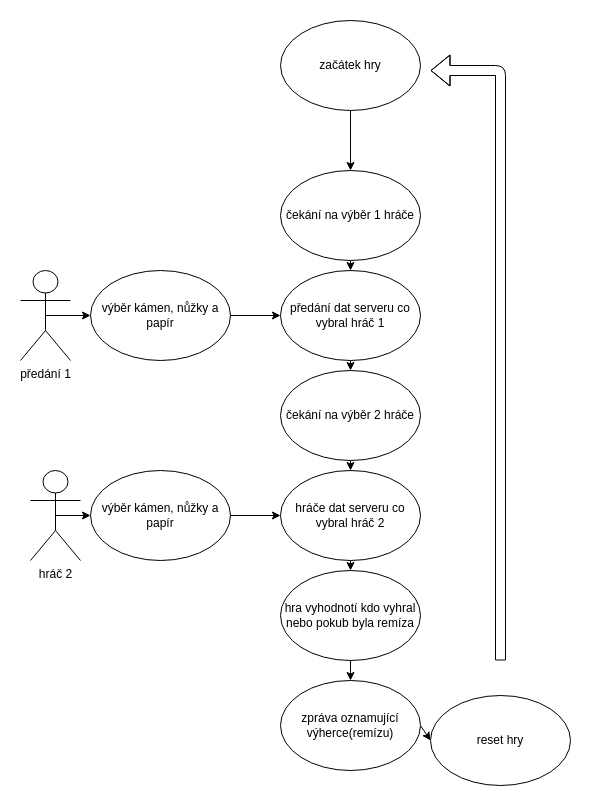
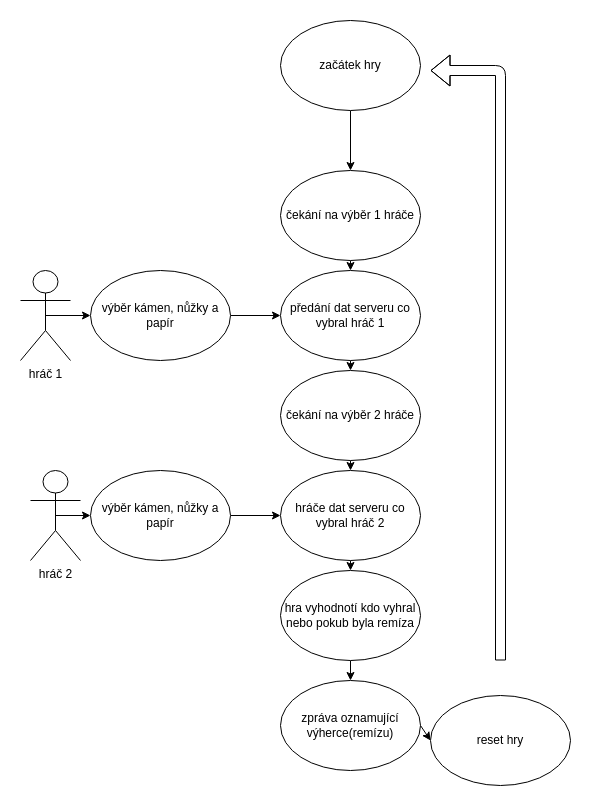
node "předání 1": label "předání 1" -> "hráč 1"
